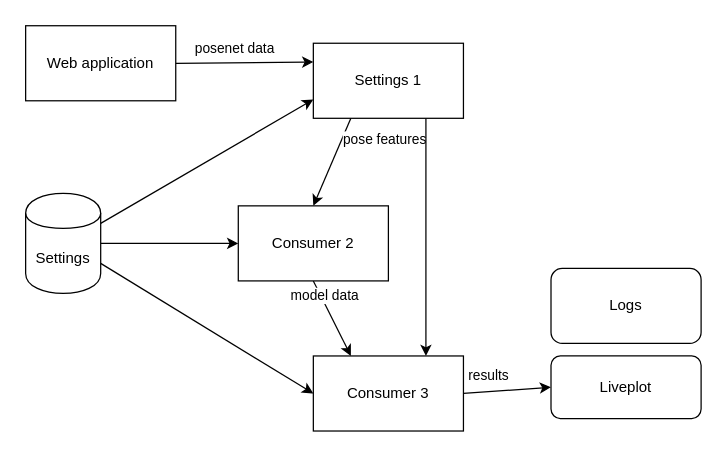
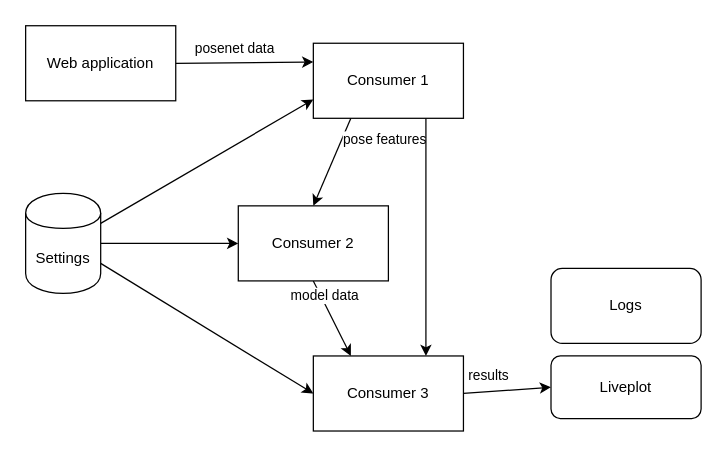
node "Settings 1": label "Settings 1" -> "Consumer 1"
